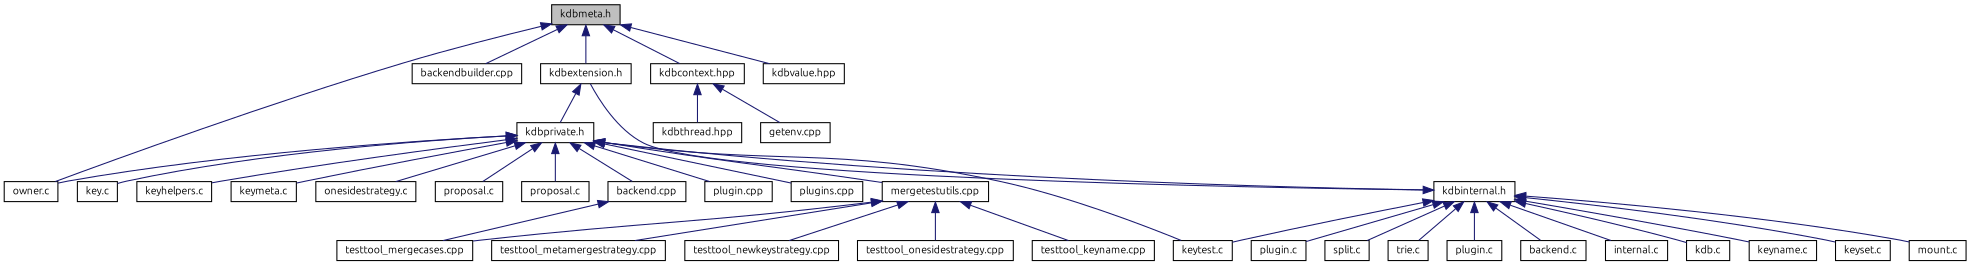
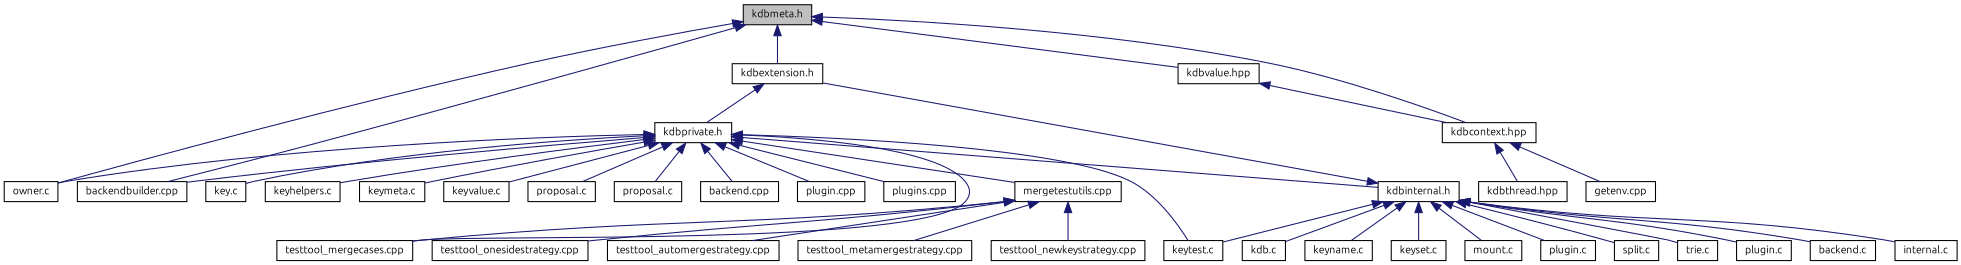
edge "kdbcontext.hpp" -> "kdbvalue.hpp": added
edge "backendbuilder.cpp" -> "kdbprivate.h": added
node "onesidestrategy.c": label "onesidestrategy.c" -> "keyvalue.c"
edge "testtool_mergecases.cpp" -> "backend.cpp": now "testtool_mergecases.cpp" -> "kdbprivate.h"
node "testtool_keyname.cpp": label "testtool_keyname.cpp" -> "testtool_automergestrategy.cpp"
